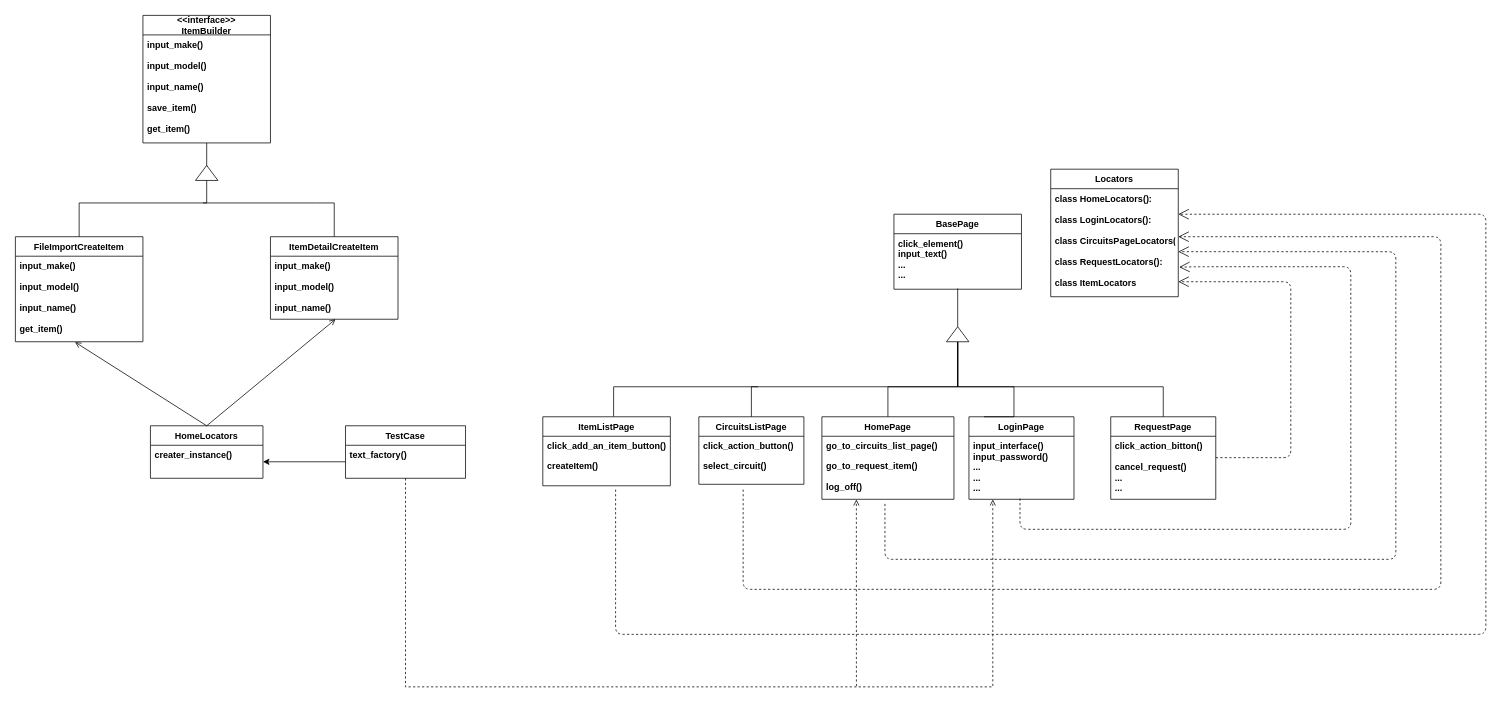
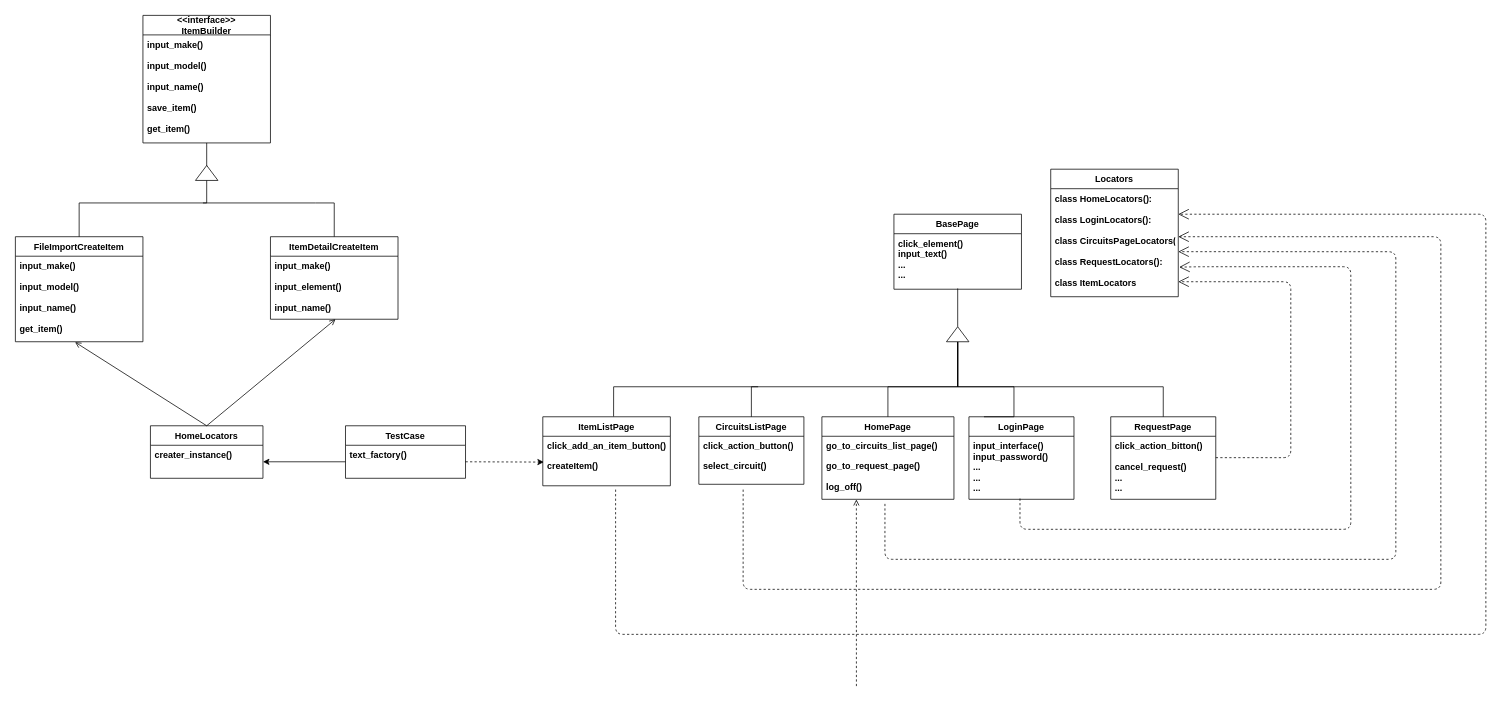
node "input_make() input_model() input_name()": label "input_make() input_model() input_name()" -> "input_make() input_element() input_name()"
edge "text_factory()" -> "createItem()": added
node "go_to_request_item() log_off()": label "go_to_request_item() log_off()" -> "go_to_request_page() log_off()"
edge "TestCase" -> "input_interface() input_password() ... ... ...": removed
